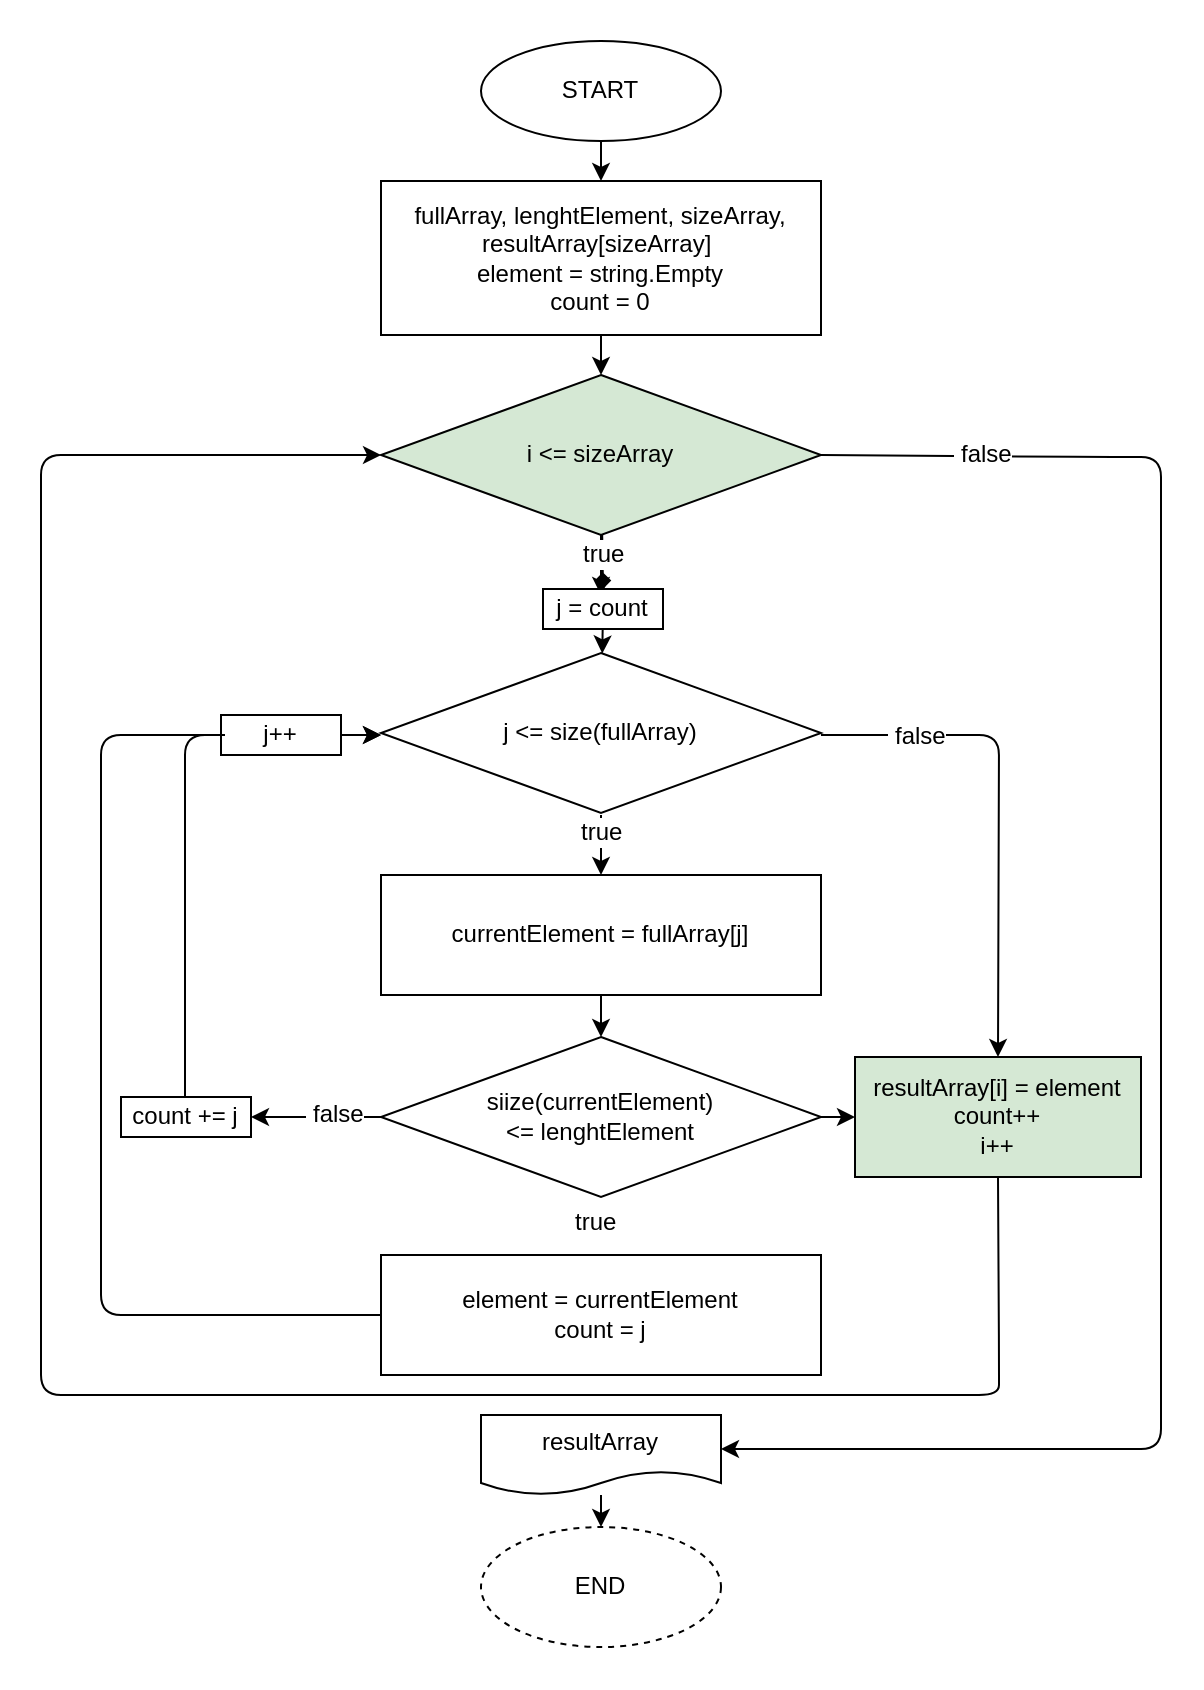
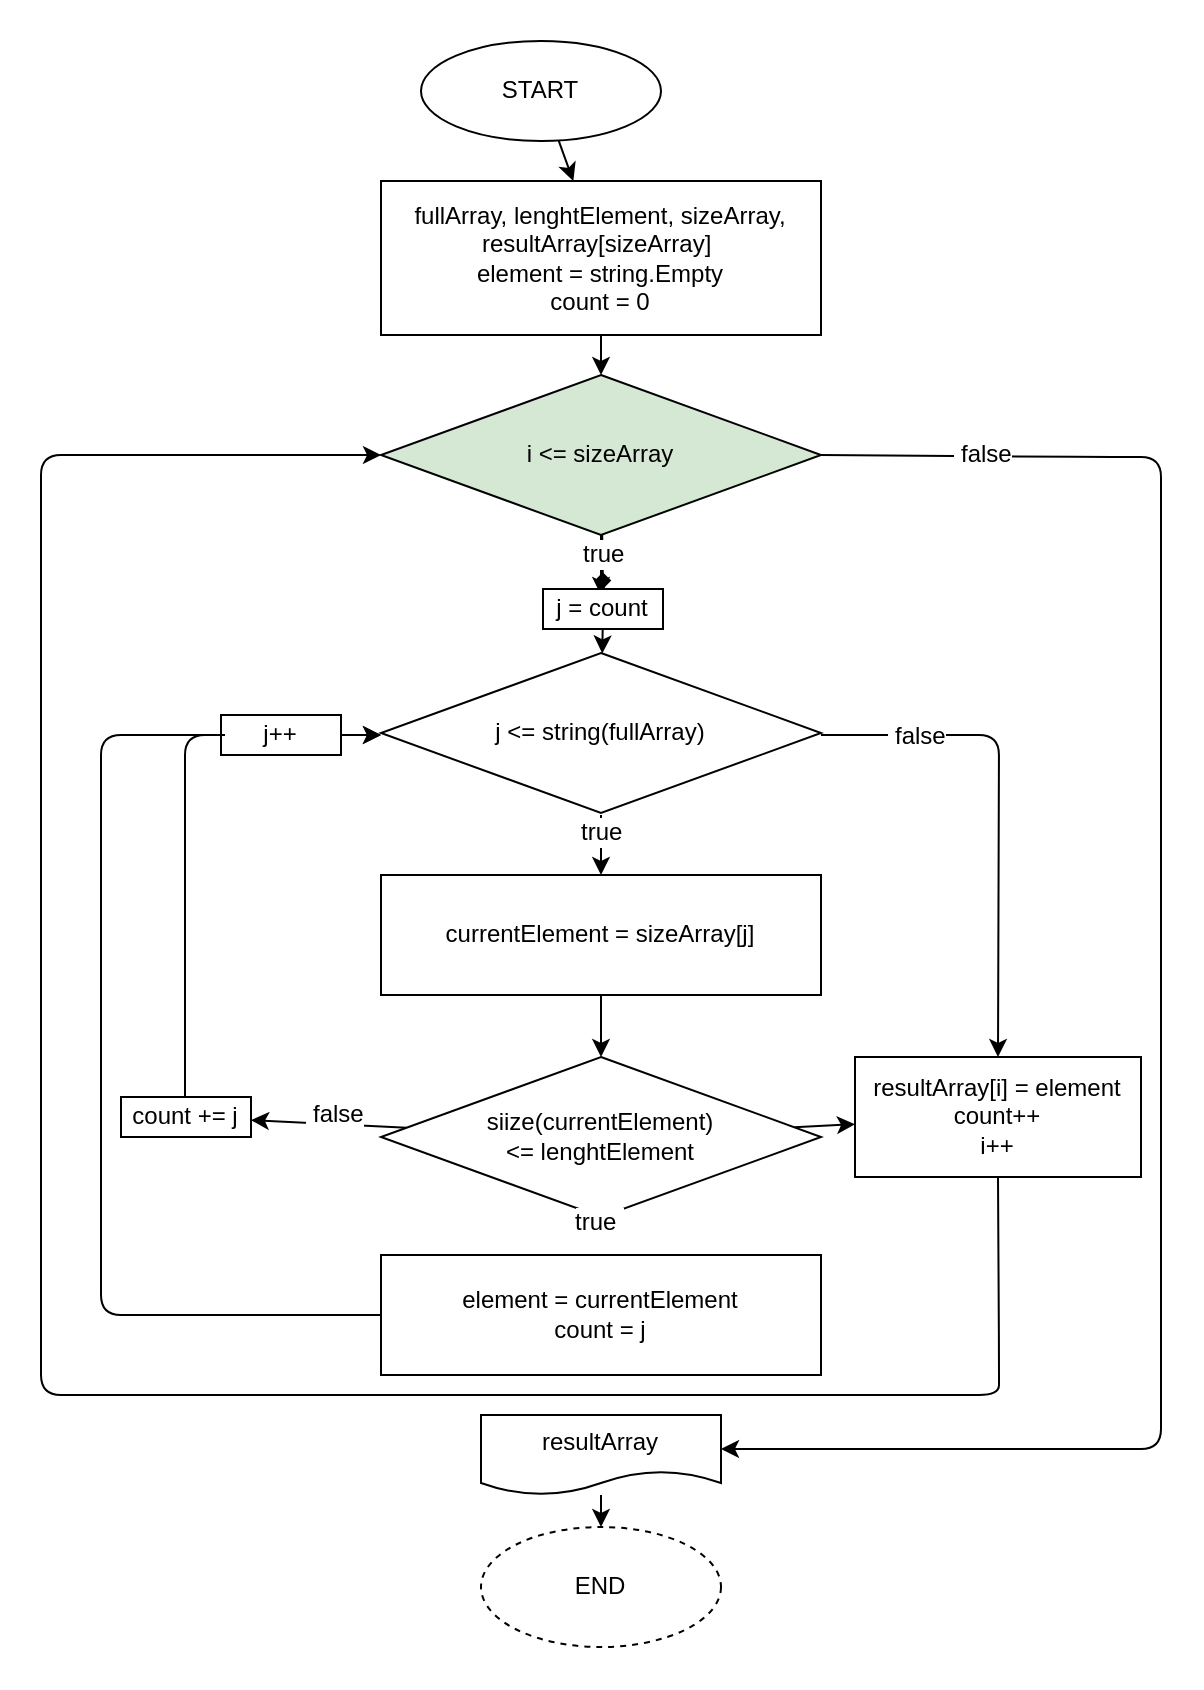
node "START": moved (601, 91) -> (541, 91)
node "j <= size(fullArray)": label "j <= size(fullArray)" -> "j <= string(fullArray)"
node "currentElement = fullArray[j]": label "currentElement = fullArray[j]" -> "currentElement = sizeArray[j]"
node "siize(currentElement) <= lenghtElement": moved (601, 1117) -> (601, 1137)
node "resultArray[i] = element count++ i++": fillcolor #d5e8d4 -> #ffffff
